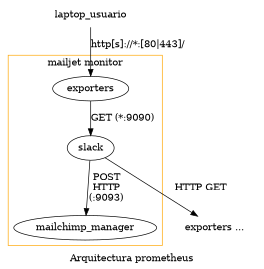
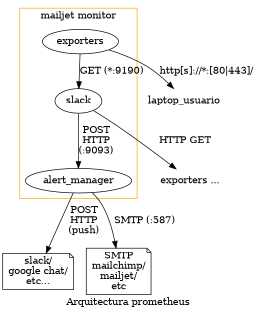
edge "laptop_usuario" -> "exporters": reversed
edge "exporters" -> "slack": label "GET (*:9090)" -> "GET (*:9190)"
node "mailchimp_manager": label "mailchimp_manager" -> "alert_manager"
node "slack/ google chat/ etc...": added
node "SMTP mailchimp/ mailjet/ etc": added
